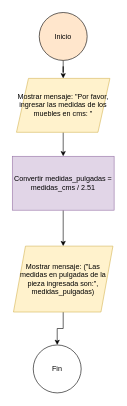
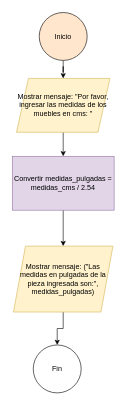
node "Convertir medidas_pulgadas = medidas_cms / 2.51": label "Convertir medidas_pulgadas = medidas_cms / 2.51" -> "Convertir medidas_pulgadas = medidas_cms / 2.54"
